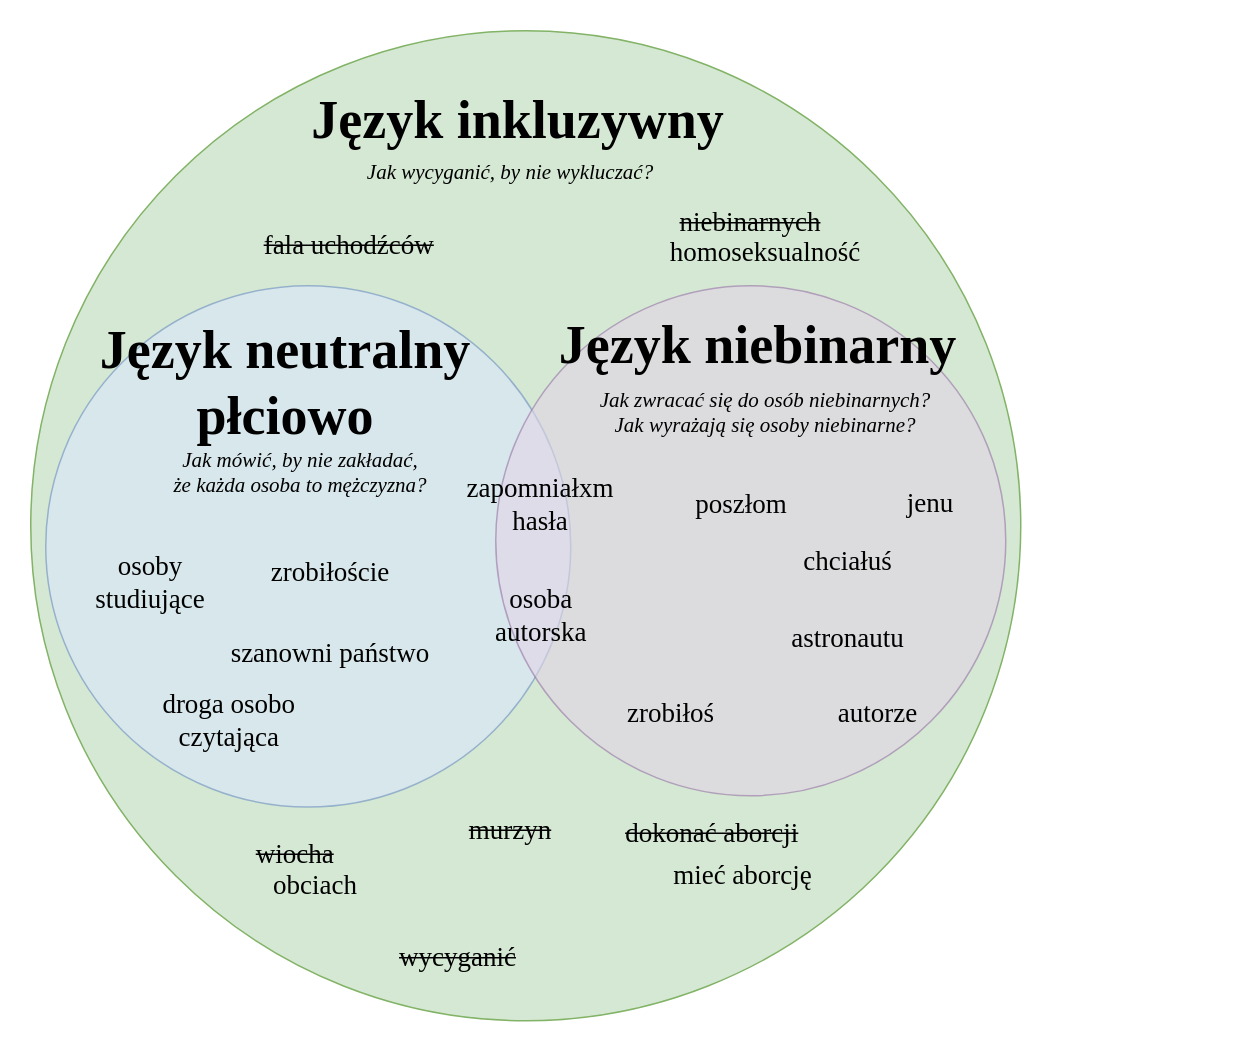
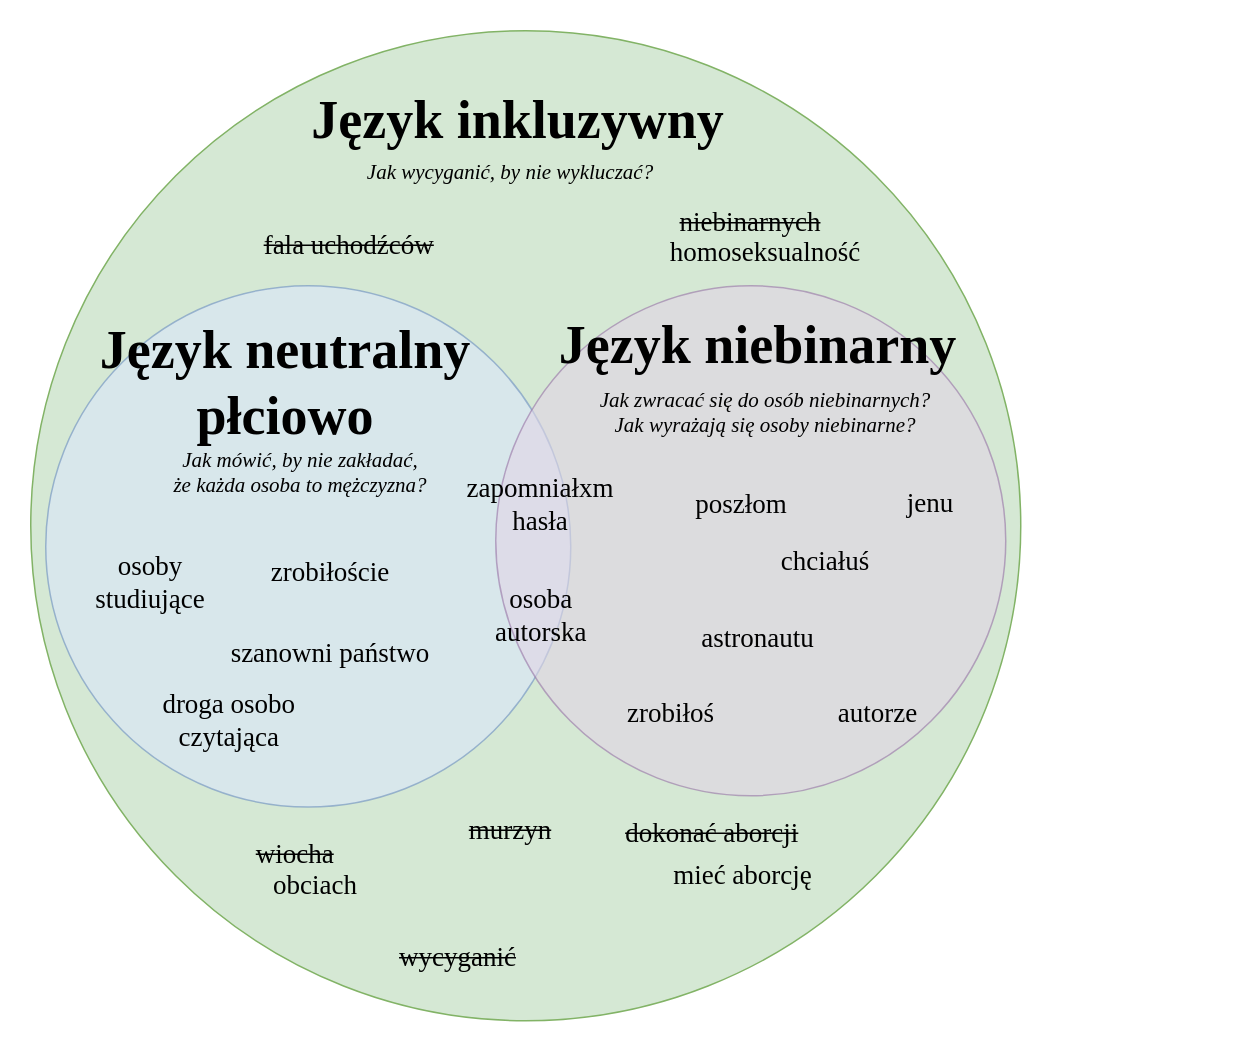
node "chciałuś": moved (848, 561) -> (826, 561)
node "astronautu": moved (848, 638) -> (758, 638)
